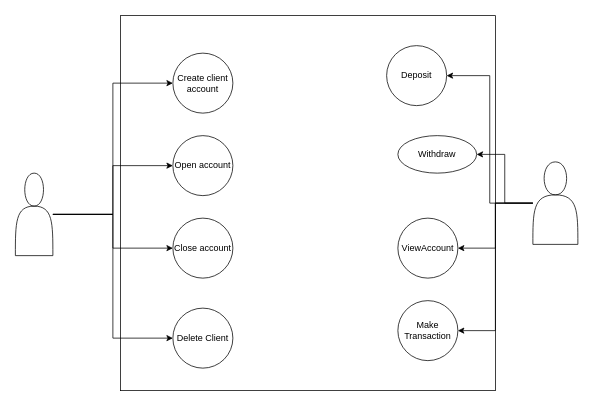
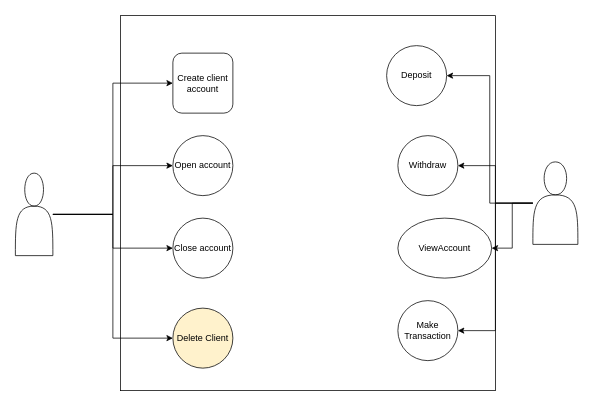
node "Create client account": shape ellipse -> rounded rectangle
node "Withdraw": size 79x38 -> 60x60
node "ViewAccount": size 60x60 -> 94x60
node "Delete Client": fillcolor #ffffff -> #fff2cc
